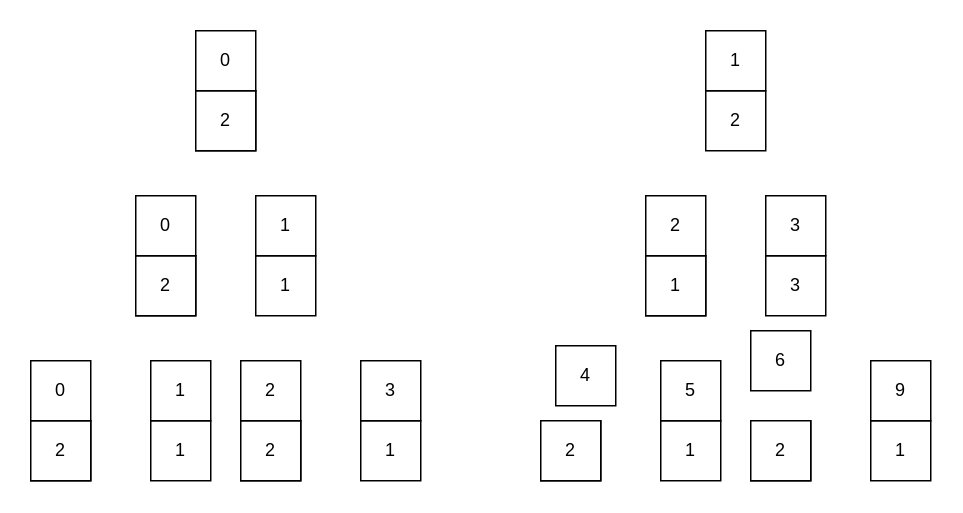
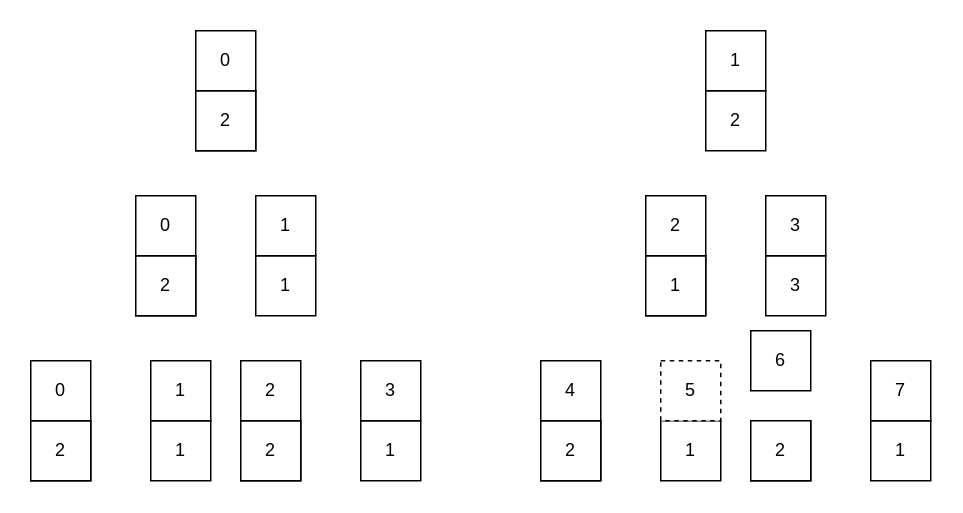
node "4": moved (586, 376) -> (571, 391)
node "5": style solid -> dashed
node "9": label "9" -> "7"
